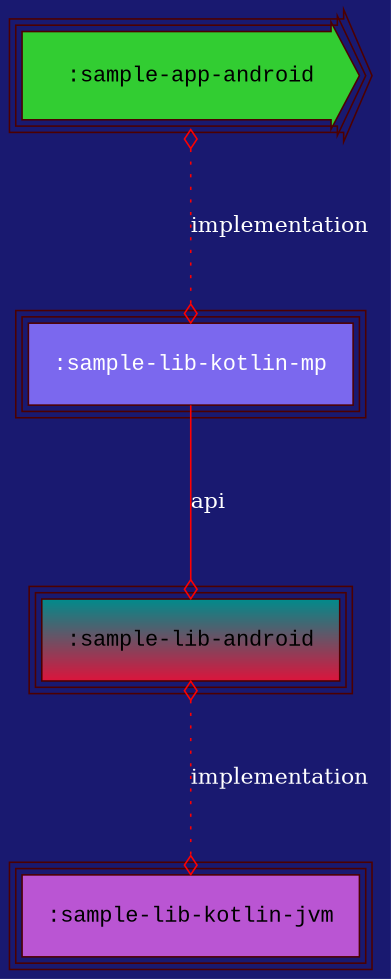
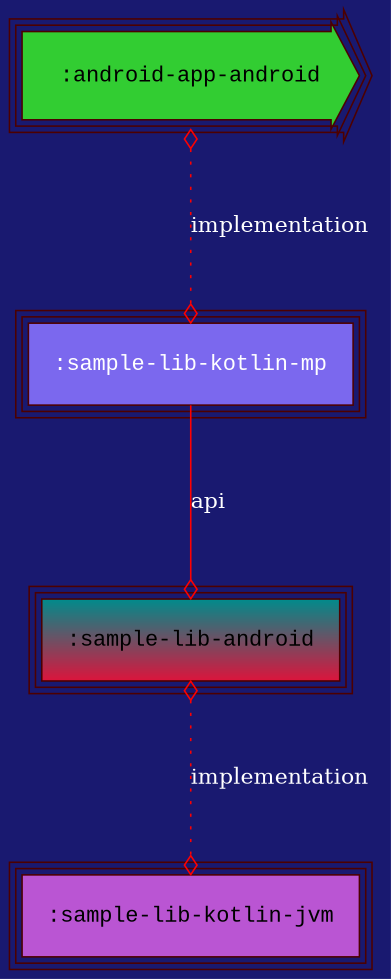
node ":sample-app-android": label ":sample-app-android" -> ":android-app-android"
